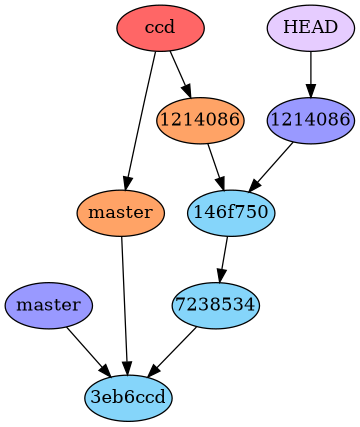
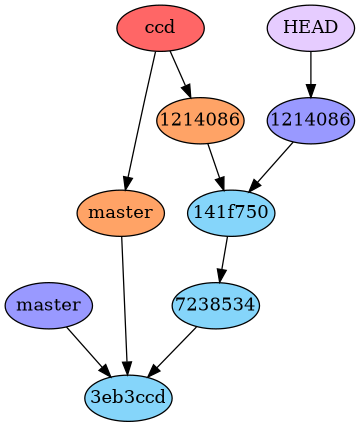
node "146f750": label "146f750" -> "141f750"
node "3eb6ccd": label "3eb6ccd" -> "3eb3ccd"
